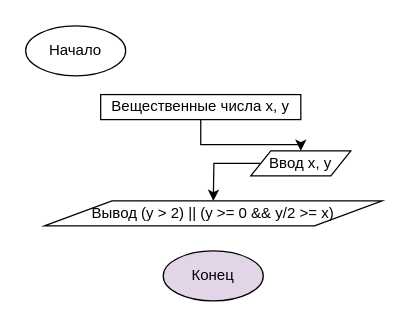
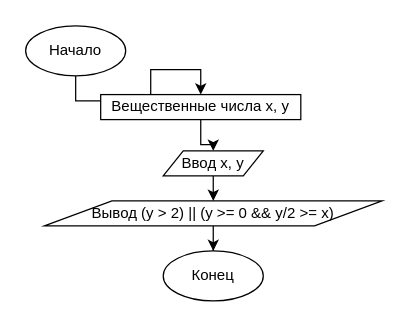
edge "Начало" -> "Вещественные числа x, y": added
node "Ввод x, y": moved (301, 163) -> (213, 163)
edge "Вывод (y > 2) || (y >= 0 && y/2 >= x)" -> "Конец": added
node "Конец": fillcolor #e1d5e7 -> #ffffff
